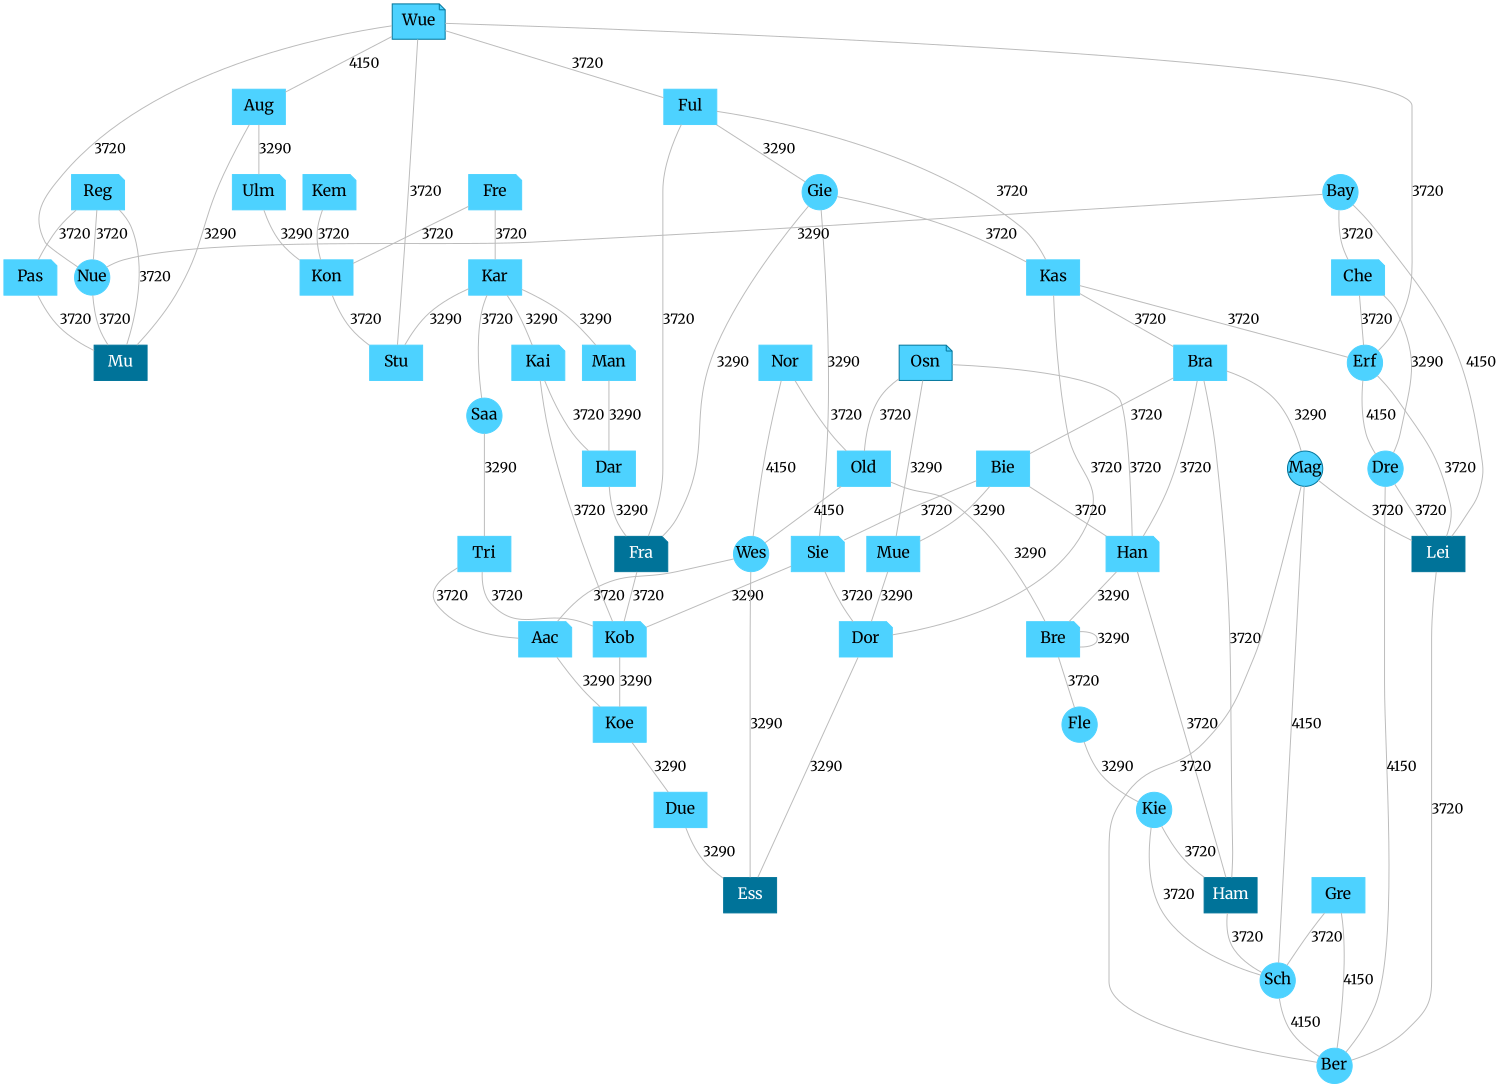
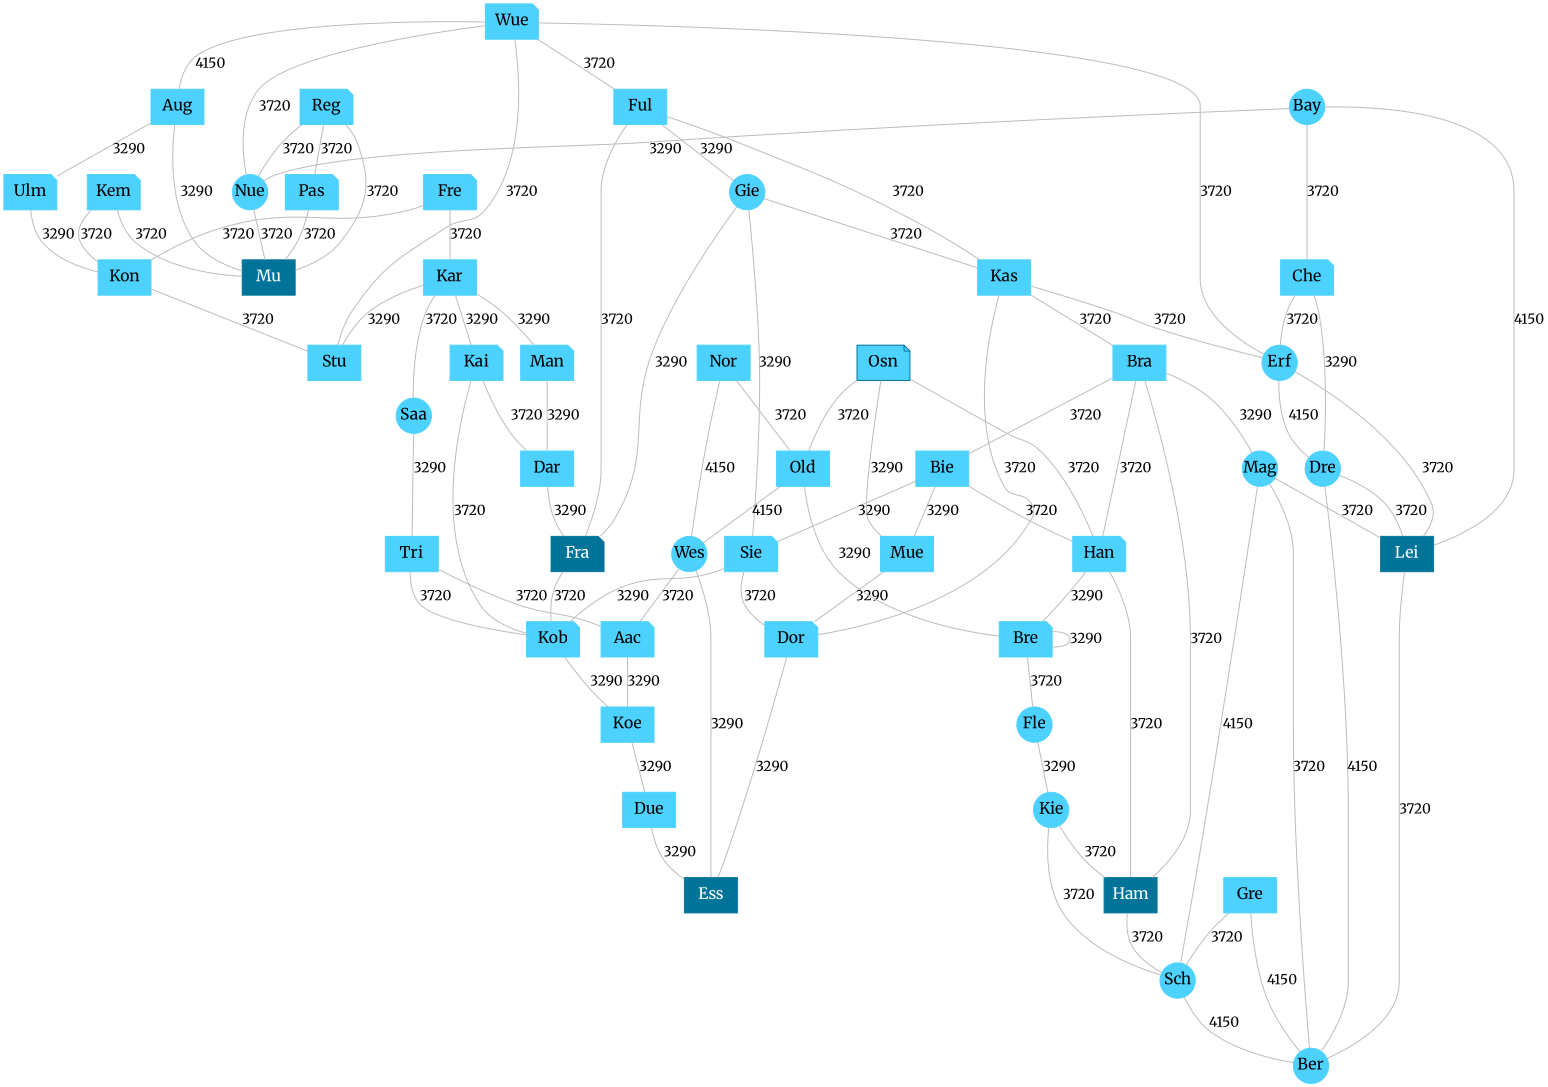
node "Wue": color #007399 -> #4dd2ff
edge "Kem" -- "Mu": added, label "3720"
node "Mag": color #007399 -> #4dd2ff
edge "Bie" -- "Sie": label "3720" -> "3290"
